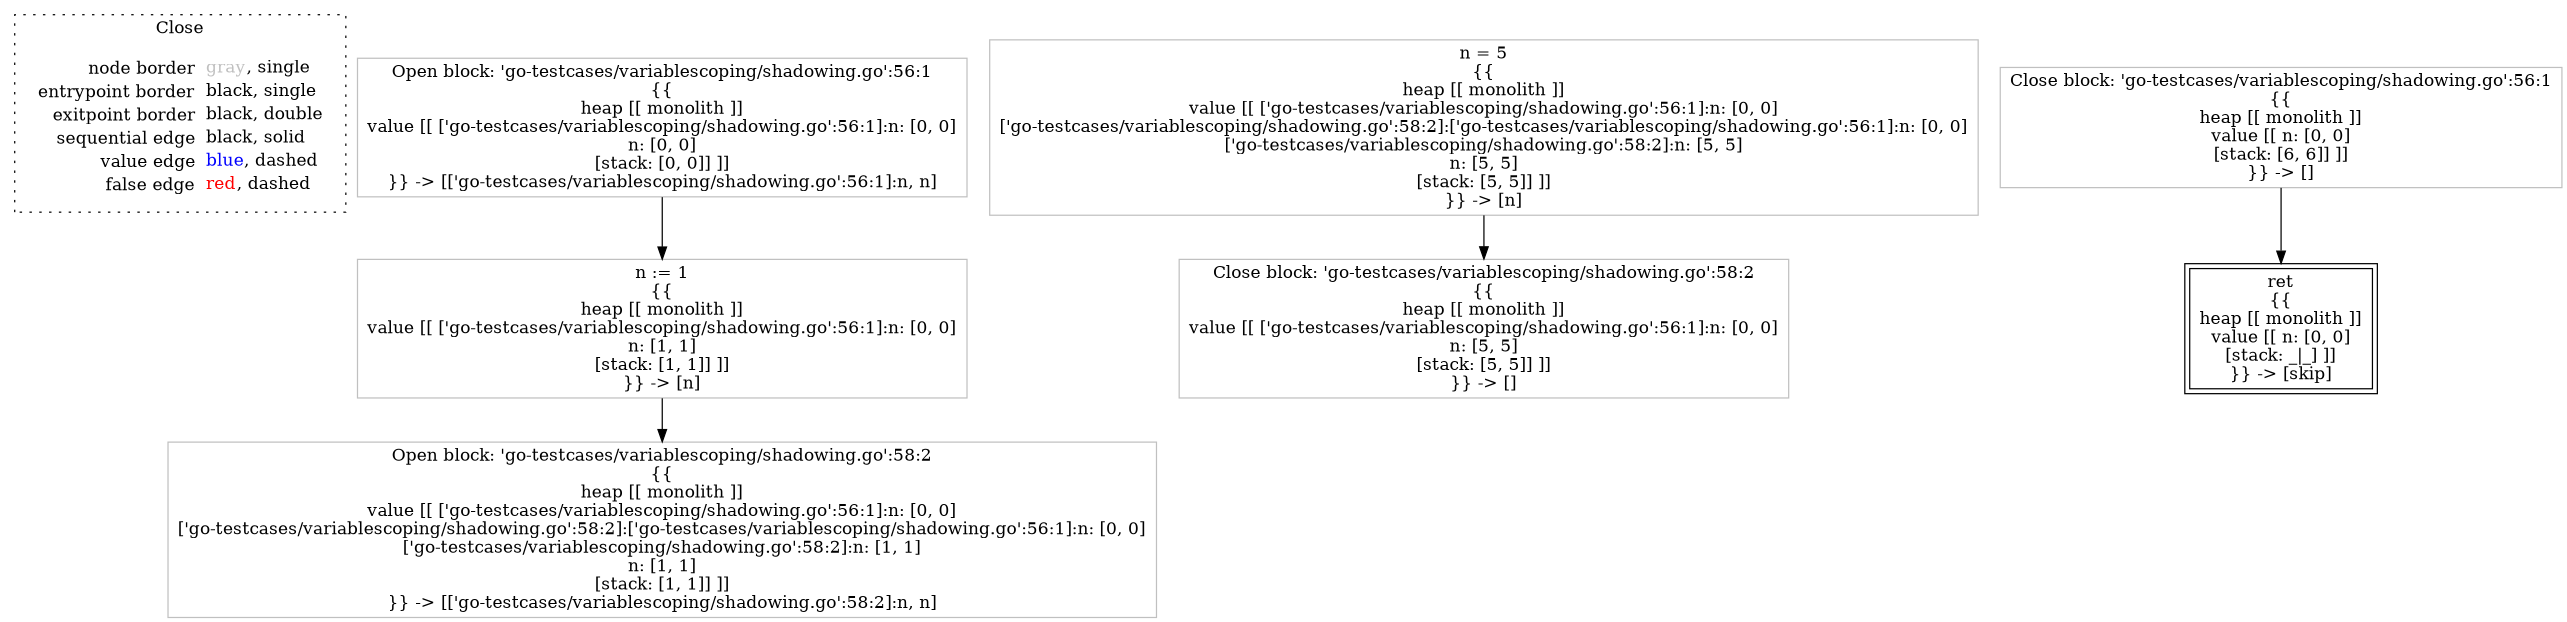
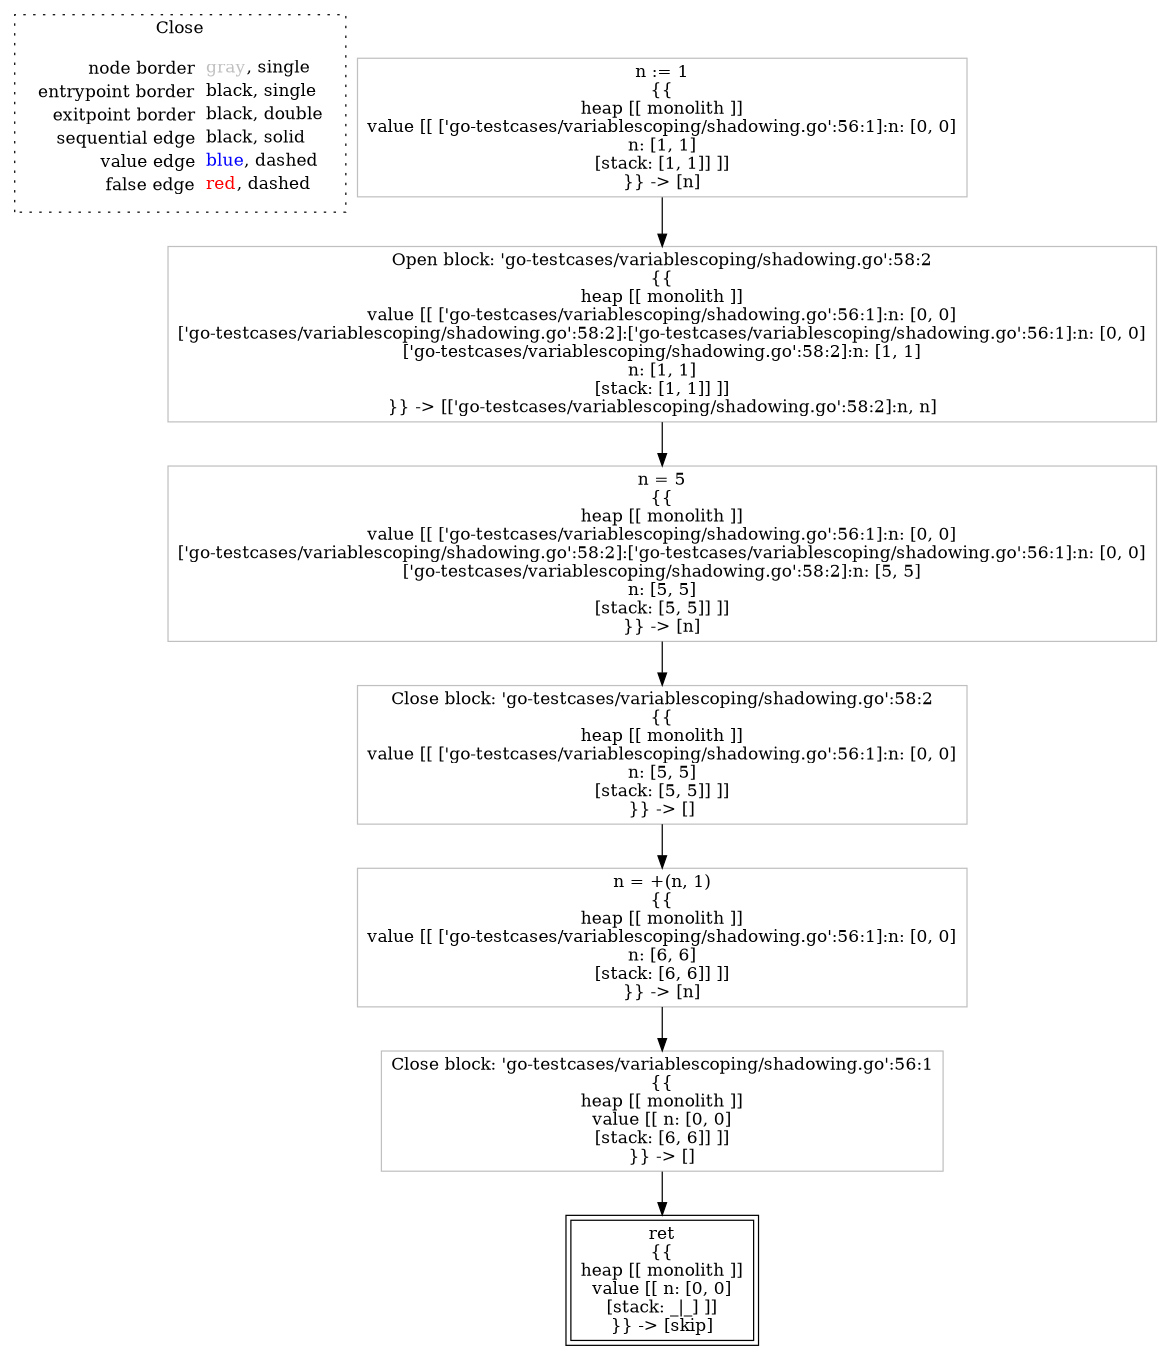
node "Open block: 'go-testcases/variablescoping/shadowing.go':56:1": removed
edge "Open block: 'go-testcases/variablescoping/shadowing.go':58:2" -> "n = 5": added
node "n = +(n, 1)": added
